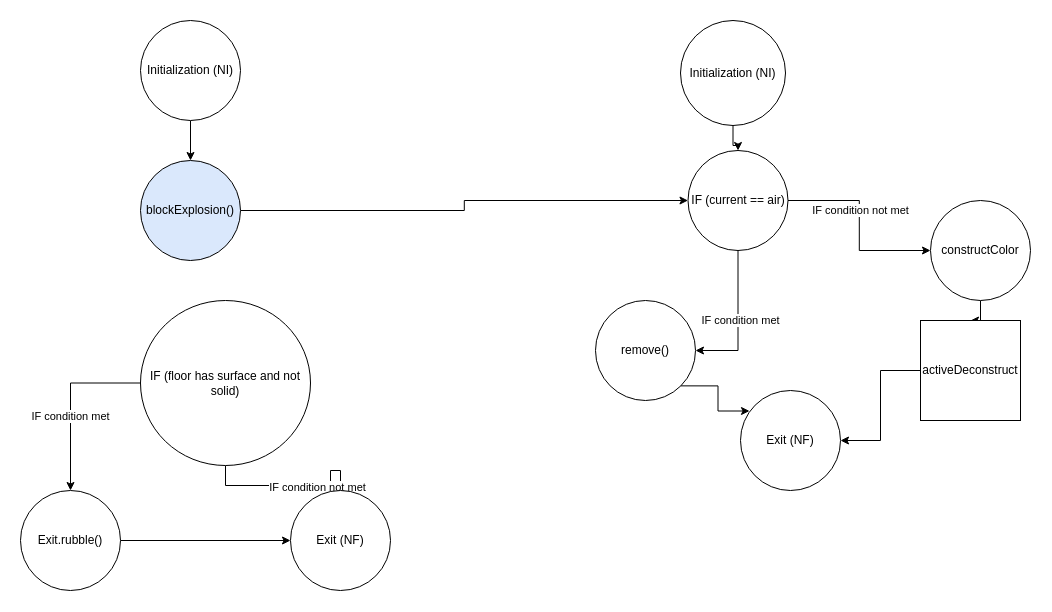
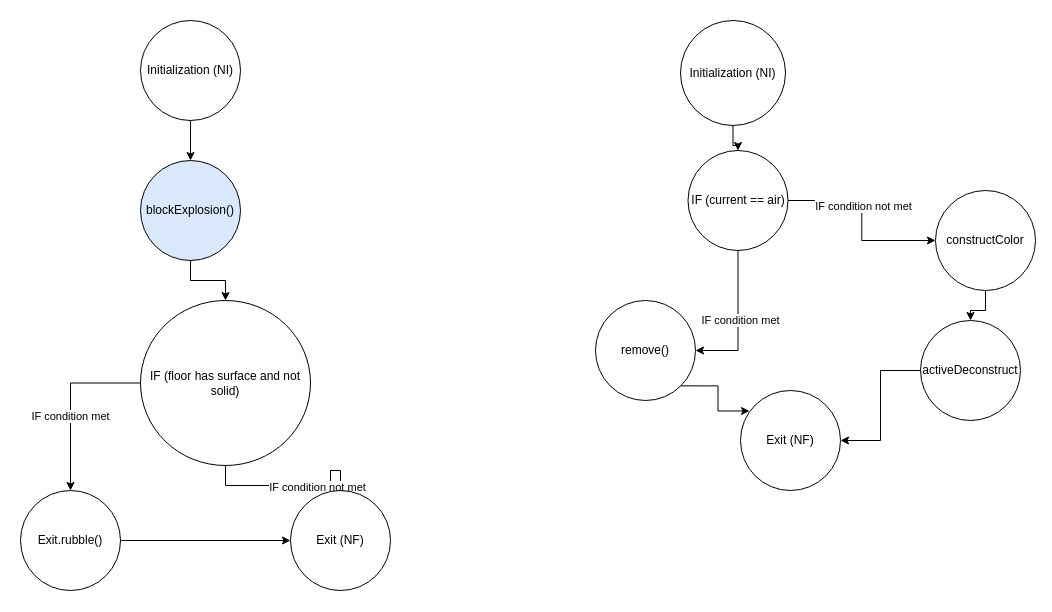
edge "blockExplosion()" -> "IF (current == air)": now "blockExplosion()" -> "IF (floor has surface and not solid)"
node "constructColor": moved (981, 251) -> (986, 241)
node "activeDeconstruct": shape rectangle -> ellipse
